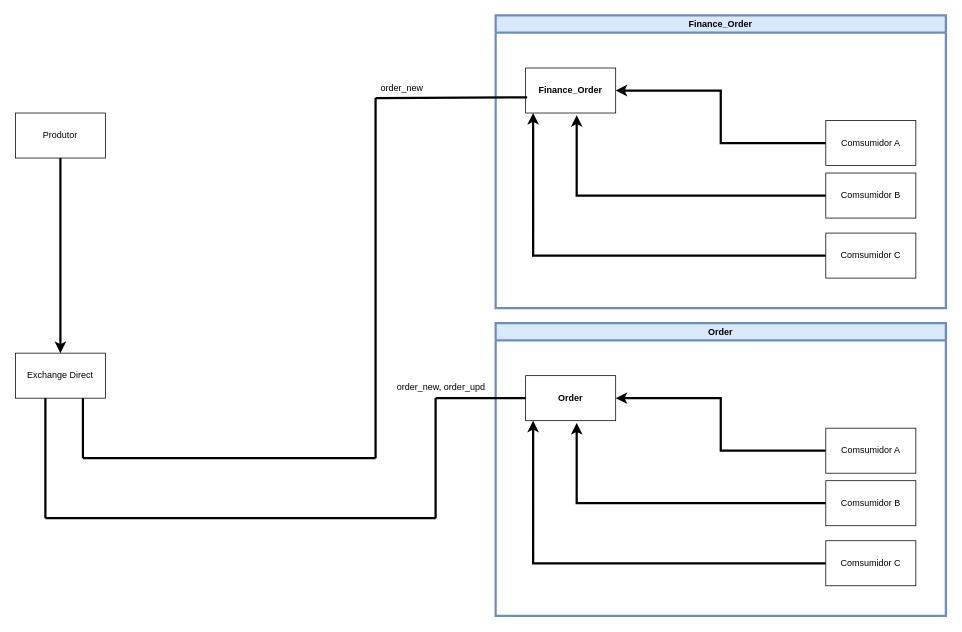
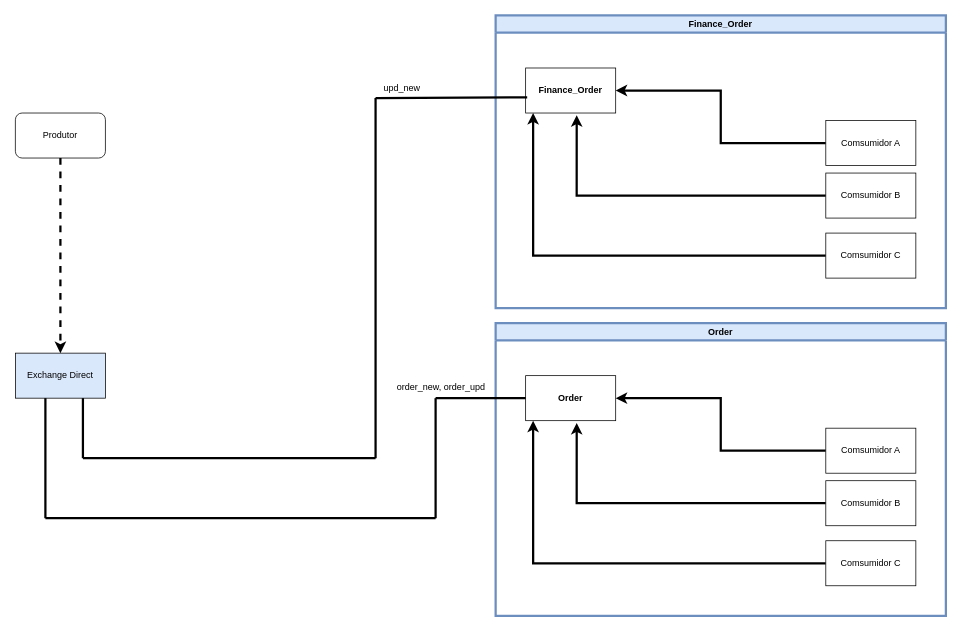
node "order_new": label "order_new" -> "upd_new"
node "Produtor": shape rectangle -> rounded rectangle
edge "Produtor" -> "Exchange Direct": style solid -> dashed
node "Exchange Direct": fillcolor #ffffff -> #dae8fc
